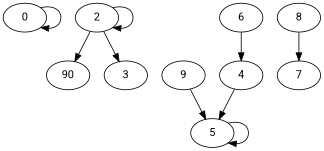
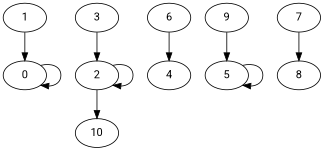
node "1": added
edge "2" -> "3": reversed
edge "8" -> "7": reversed
node "90": label "90" -> "10"
edge "4" -> "5": removed
